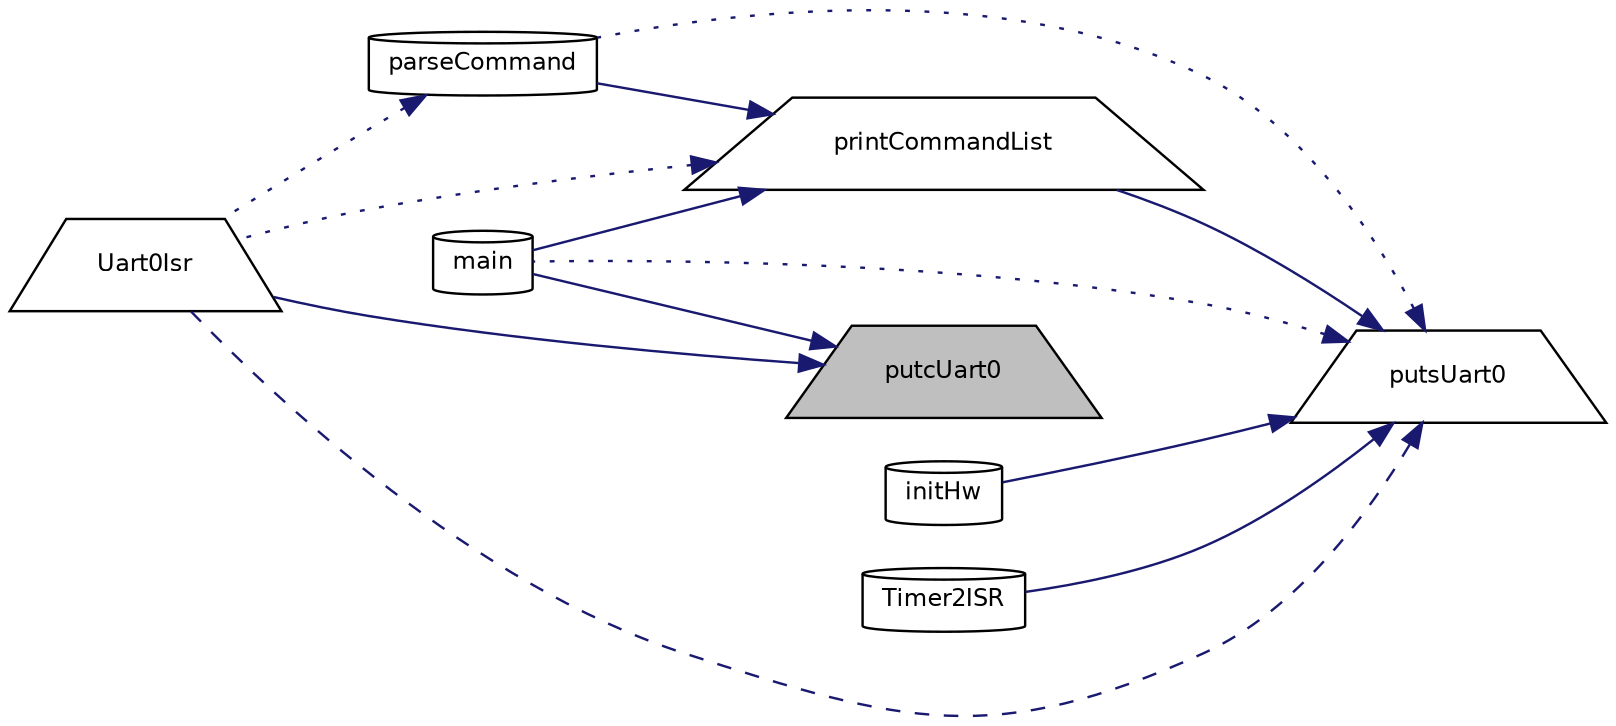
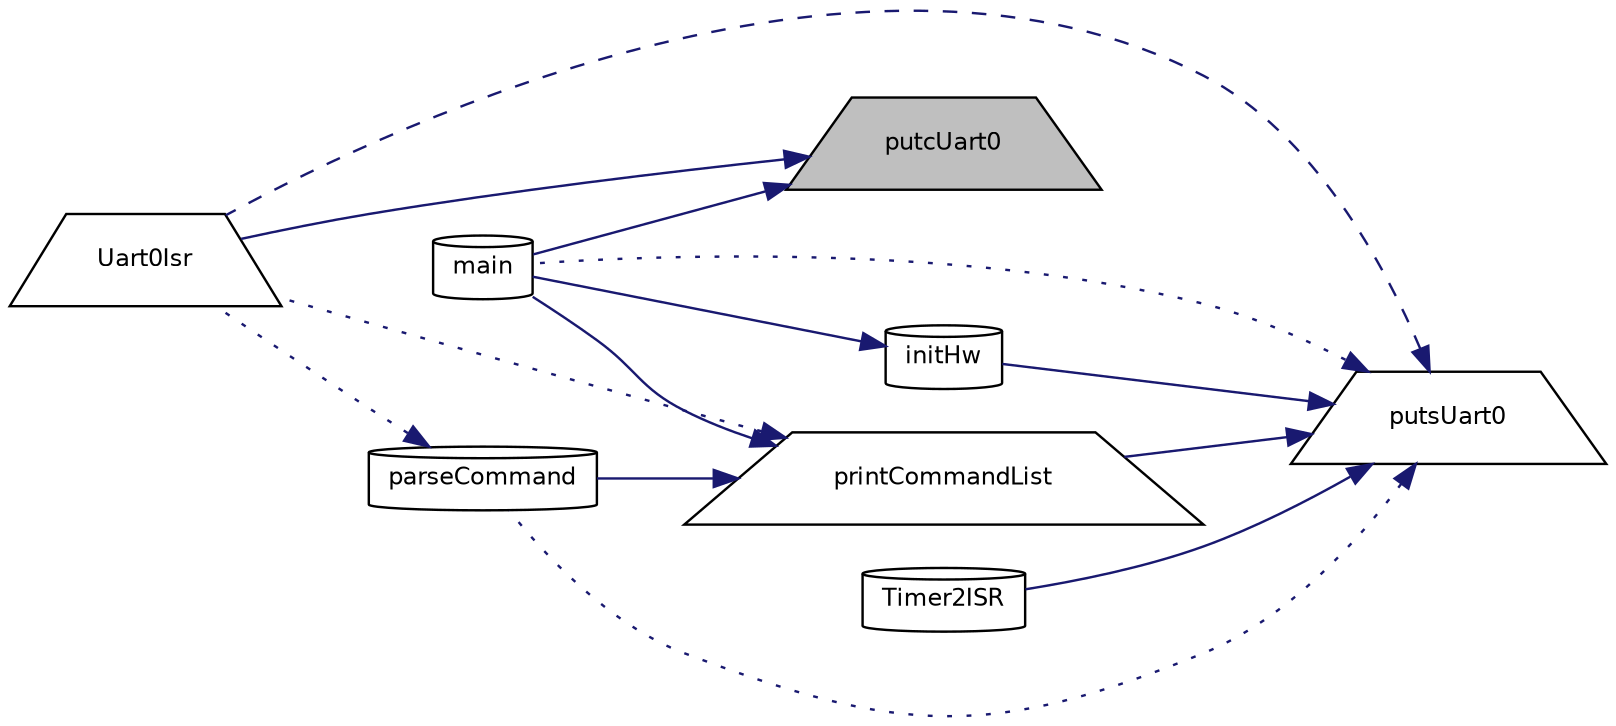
edge "main" -> "initHw": added
